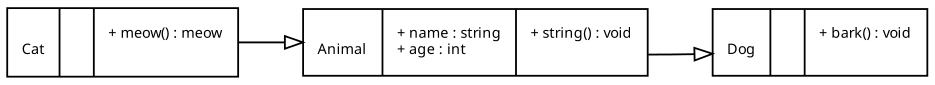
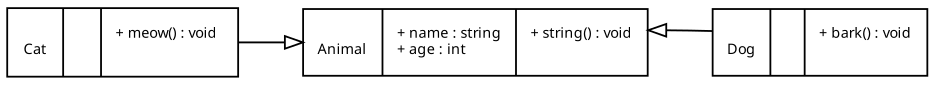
node "Cat": text "+ meow() : meow" -> "+ meow() : void"
edge "Animal" -> "Dog": reversed
